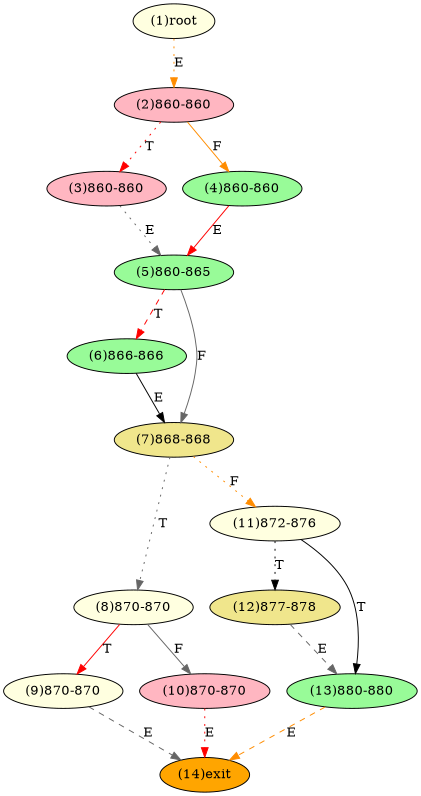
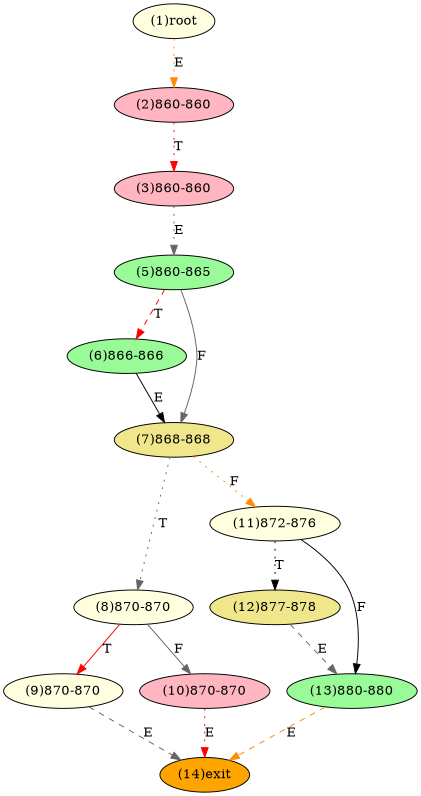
node "(4)860-860": removed
edge "(11)872-876" -> "(13)880-880": label "T" -> "F"
